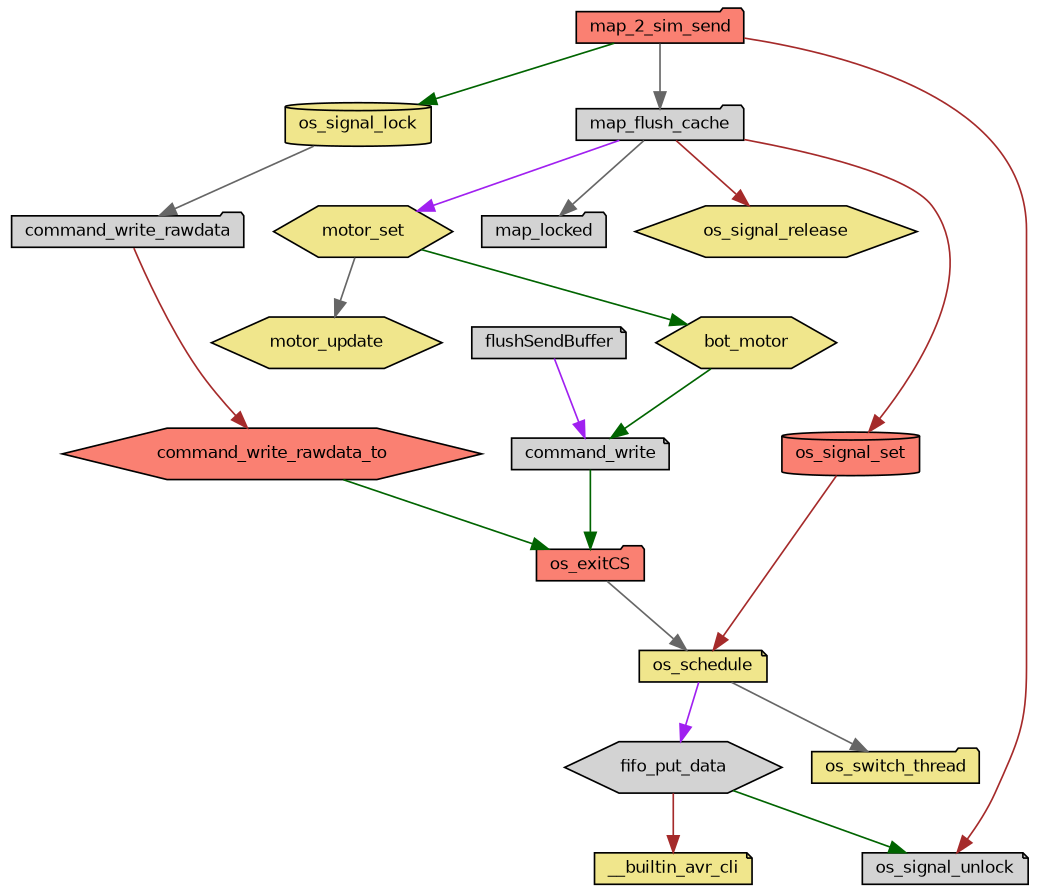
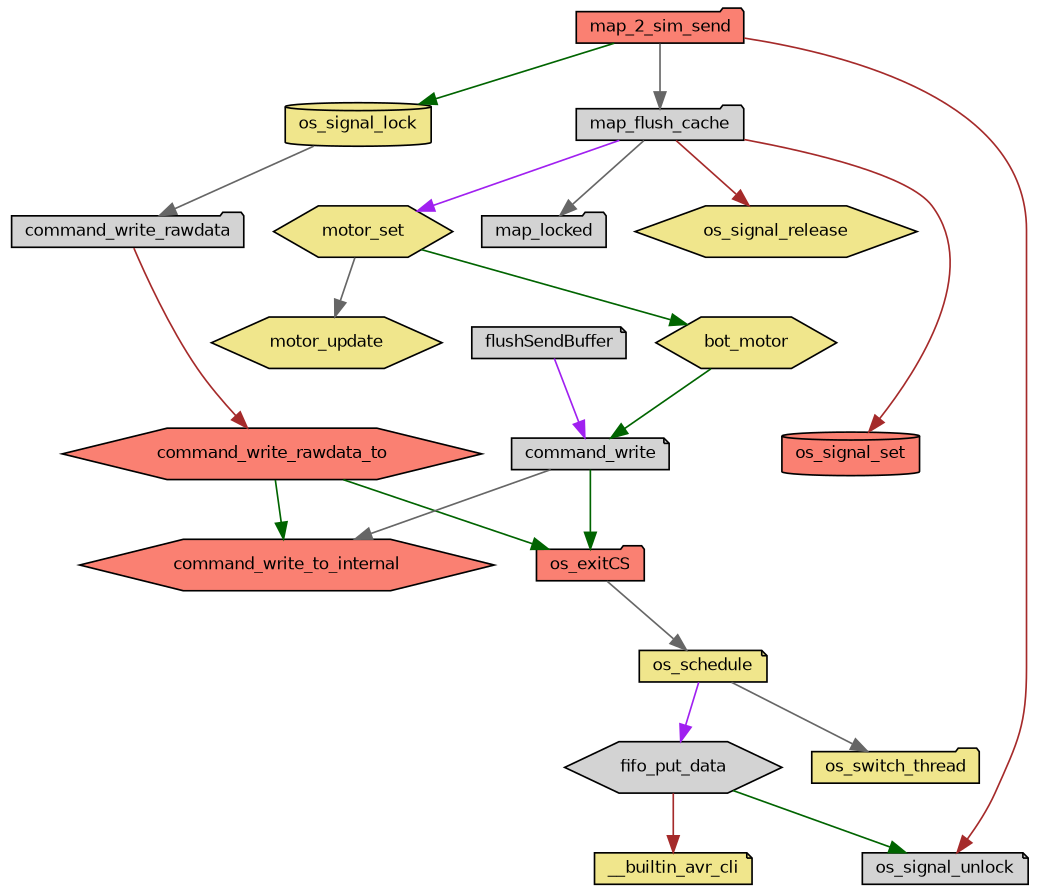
edge "os_signal_set" -> "os_schedule": removed
node "command_write_to_internal": added
